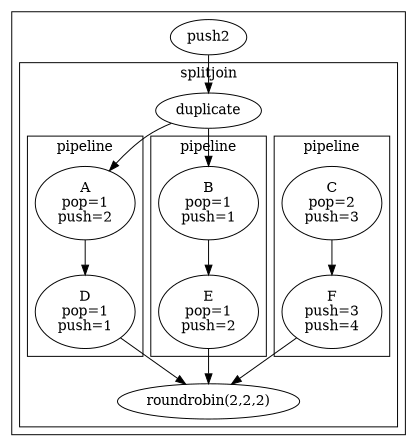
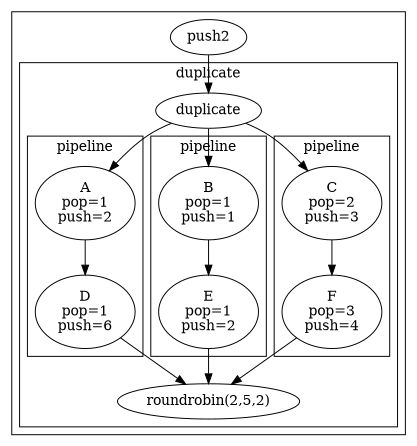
cluster "splitjoin": label "splitjoin" -> "duplicate"
edge "duplicate" -> "C pop=2 push=3": added
node "D pop=1 push=1": label "D pop=1 push=1" -> "D pop=1 push=6"
node "F push=3 push=4": label "F push=3 push=4" -> "F pop=3 push=4"
node "roundrobin(2,2,2)": label "roundrobin(2,2,2)" -> "roundrobin(2,5,2)"
